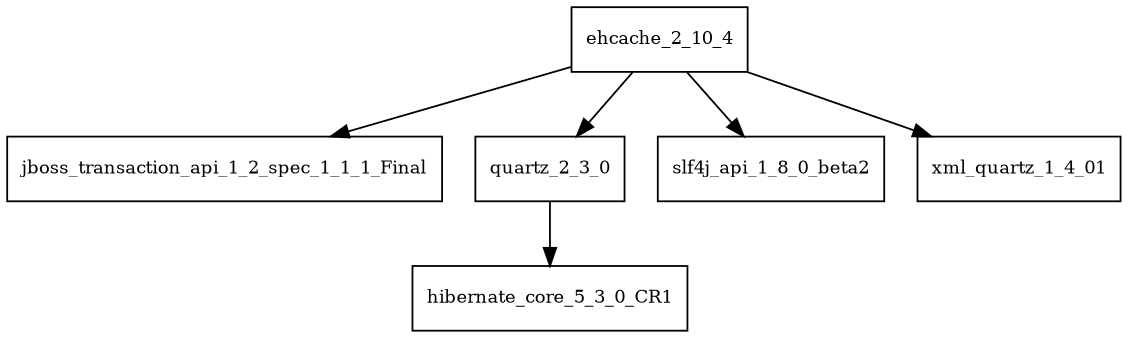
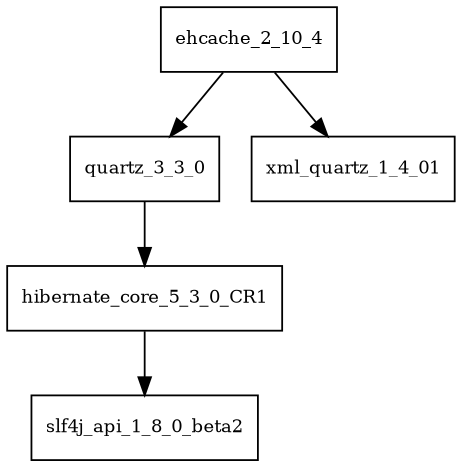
edge "ehcache_2_10_4" -> "slf4j_api_1_8_0_beta2": now "hibernate_core_5_3_0_CR1" -> "slf4j_api_1_8_0_beta2"
node "jboss_transaction_api_1_2_spec_1_1_1_Final": removed
node "quartz_2_3_0": label "quartz_2_3_0" -> "quartz_3_3_0"
